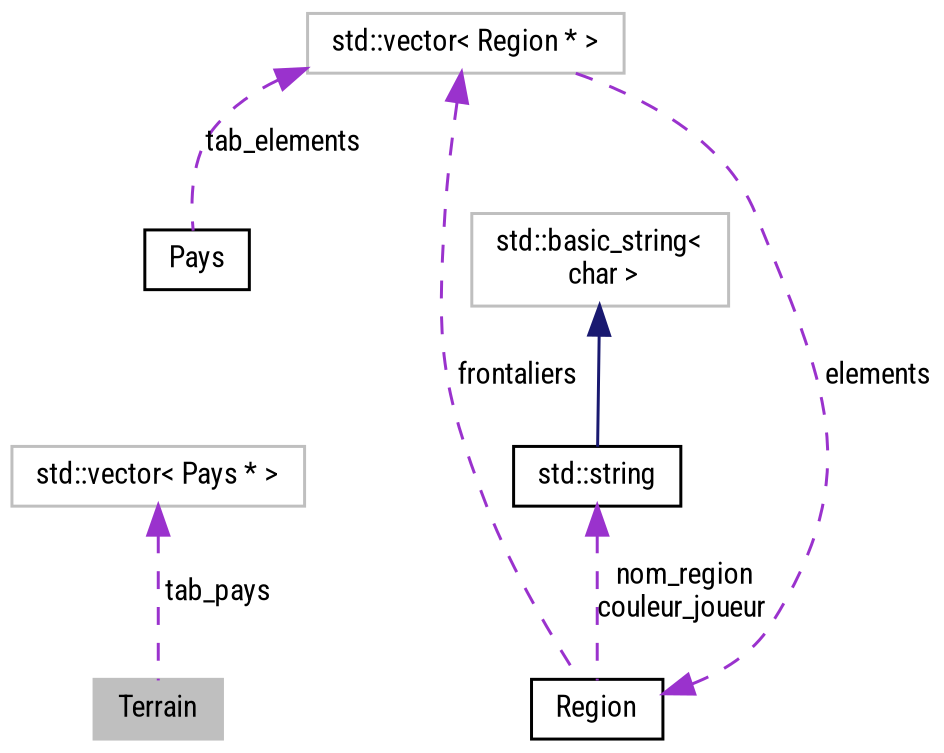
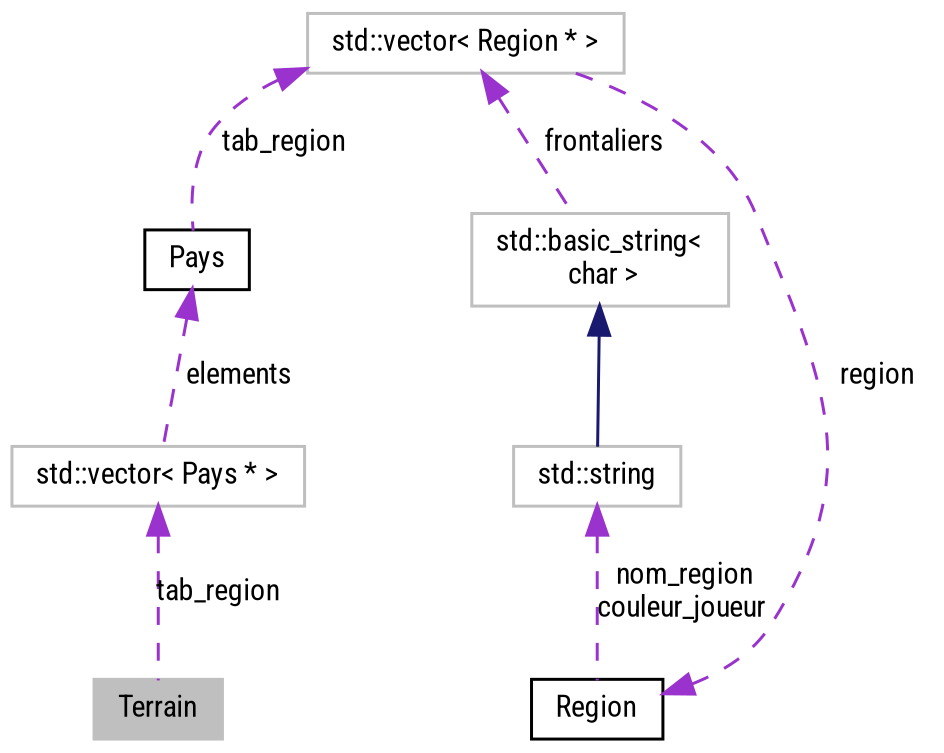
edge "Pays" -> "std::vector< Region * >": label " tab_elements" -> " tab_region"
edge "std::vector< Region * >" -> "Region": label " elements" -> " region"
edge "std::vector< Pays * >" -> "Pays": added, label "elements"
edge "Region" -> "std::vector< Region * >": now "std::basic_string< char >" -> "std::vector< Region * >"
node "std::string": color black -> grey75
edge "Terrain" -> "std::vector< Pays * >": label " tab_pays" -> " tab_region"
